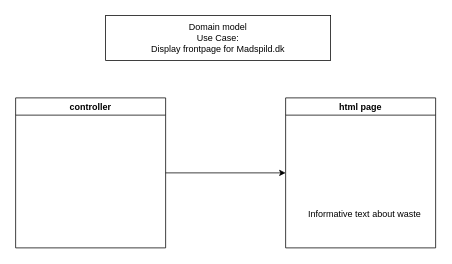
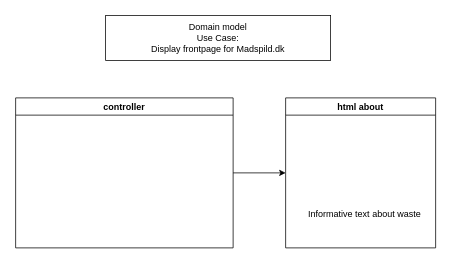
node "html page": label "html page" -> "html about"
node "controller": size 150x150 -> 218x150
